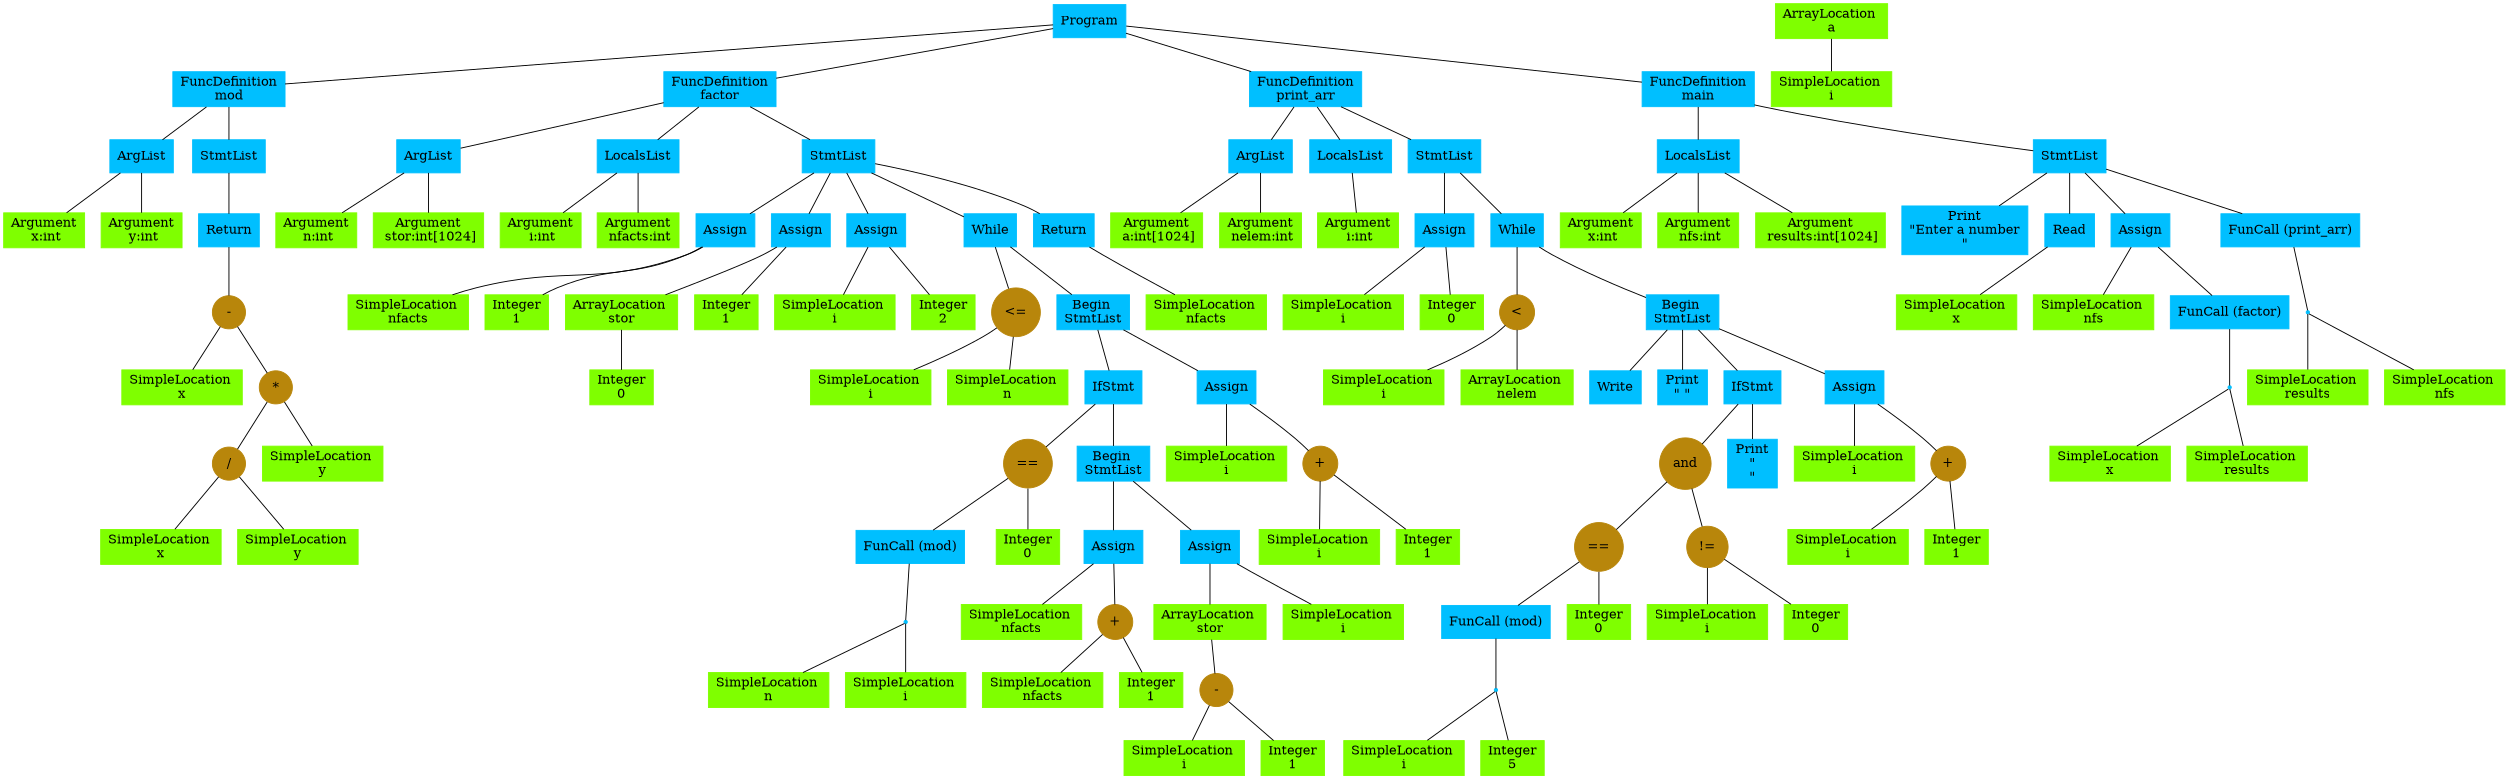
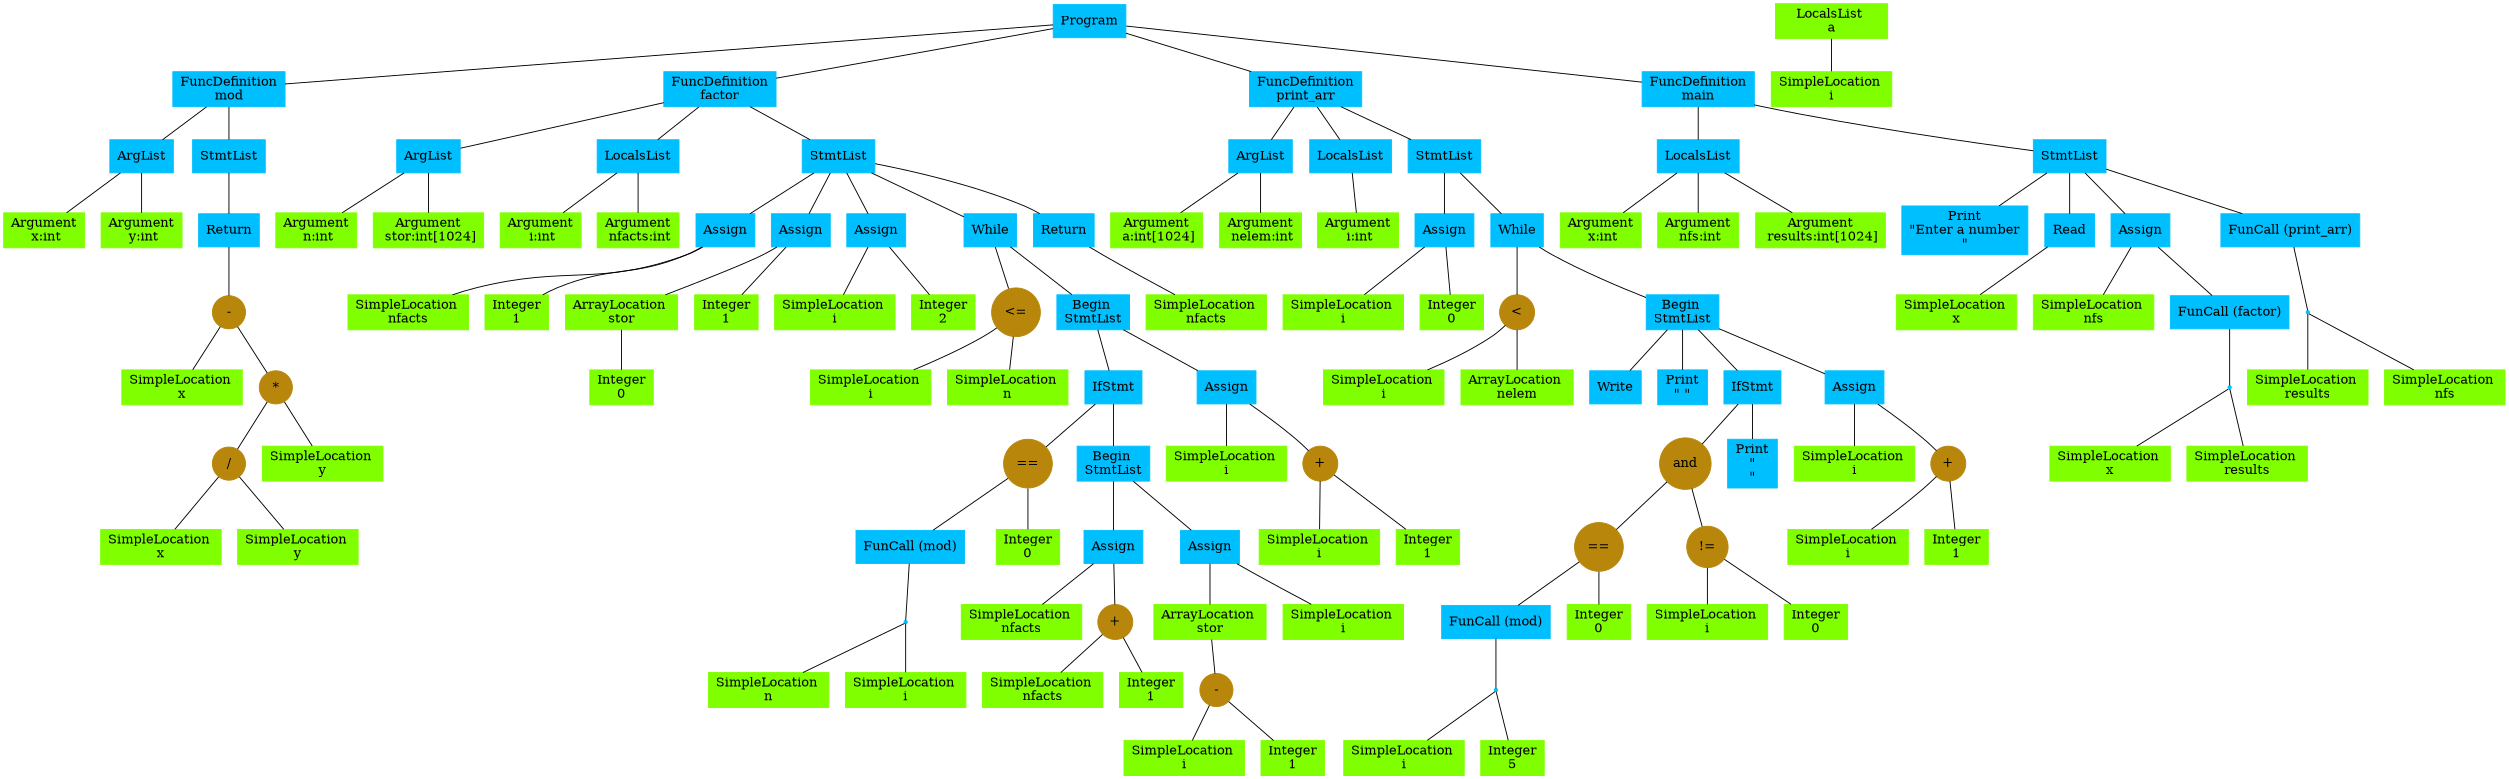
node "ArrayLocation a": label "ArrayLocation a" -> "LocalsList a"
